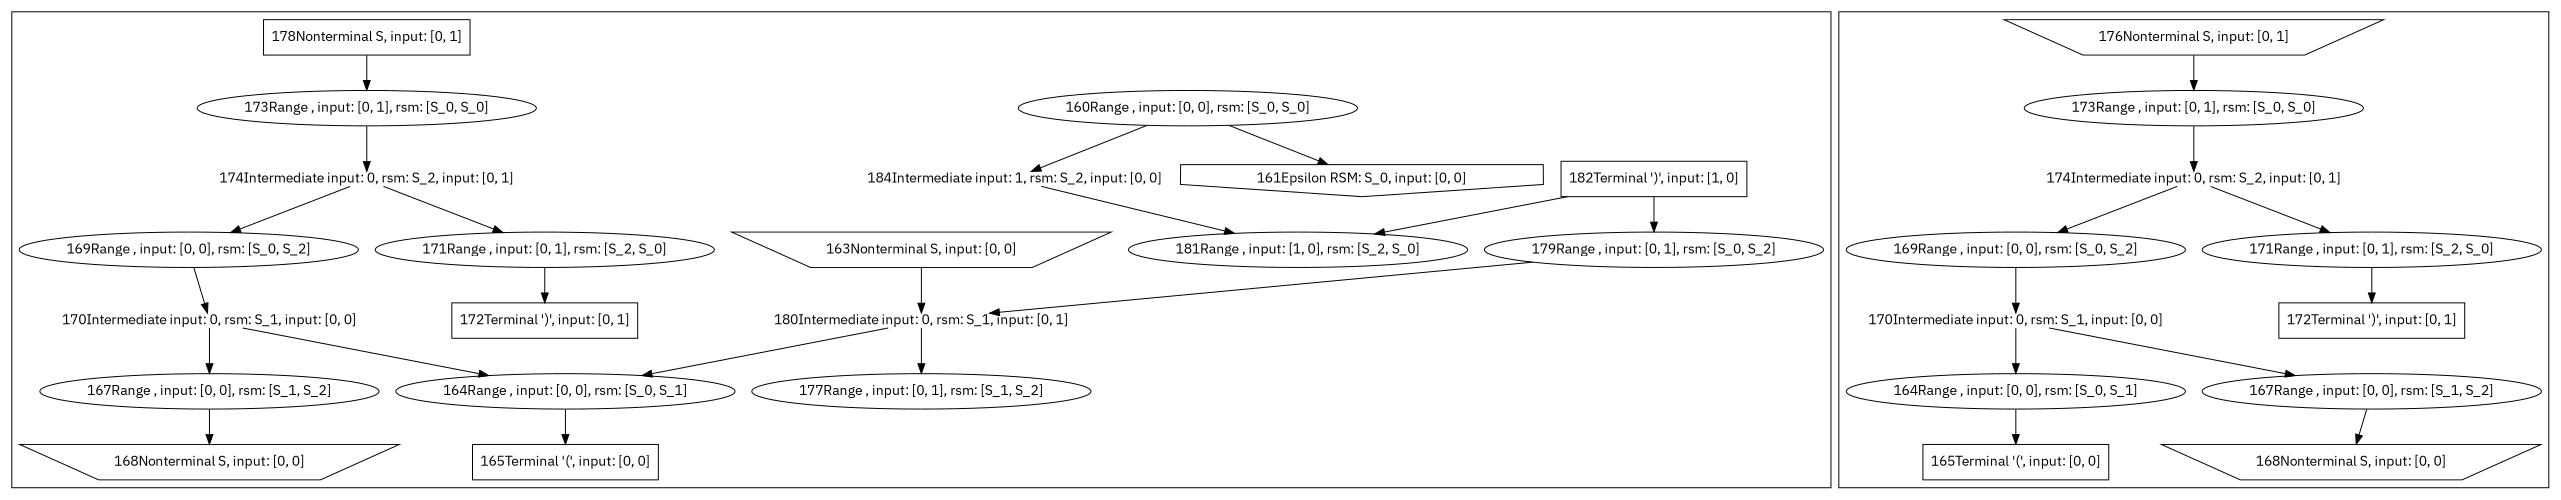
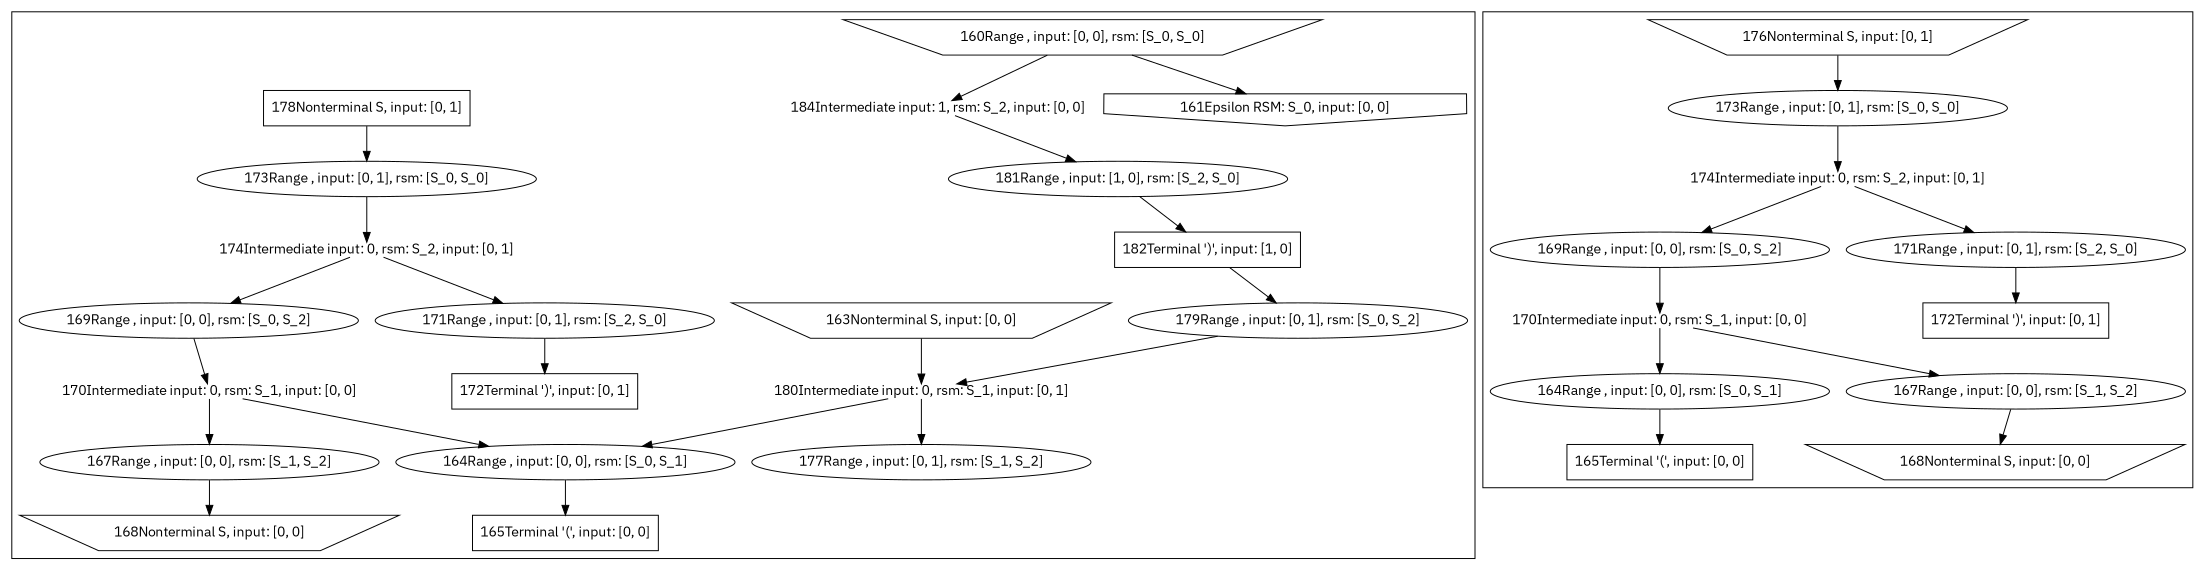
node "160Range , input: [0, 0], rsm: [S_0, S_0]": shape ellipse -> invtrapezium
edge "182Terminal ')', input: [1, 0]" -> "181Range , input: [1, 0], rsm: [S_2, S_0]": reversed
